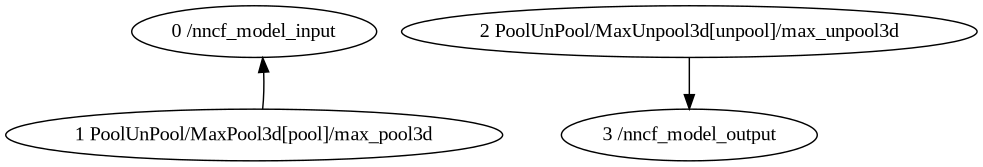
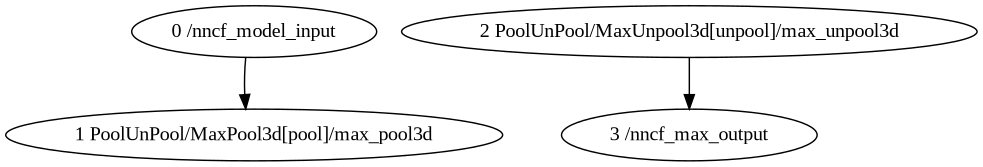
edge "1 PoolUnPool/MaxPool3d[pool]/max_pool3d" -> "0 /nncf_model_input": reversed
node "3 /nncf_model_output": label "3 /nncf_model_output" -> "3 /nncf_max_output"
